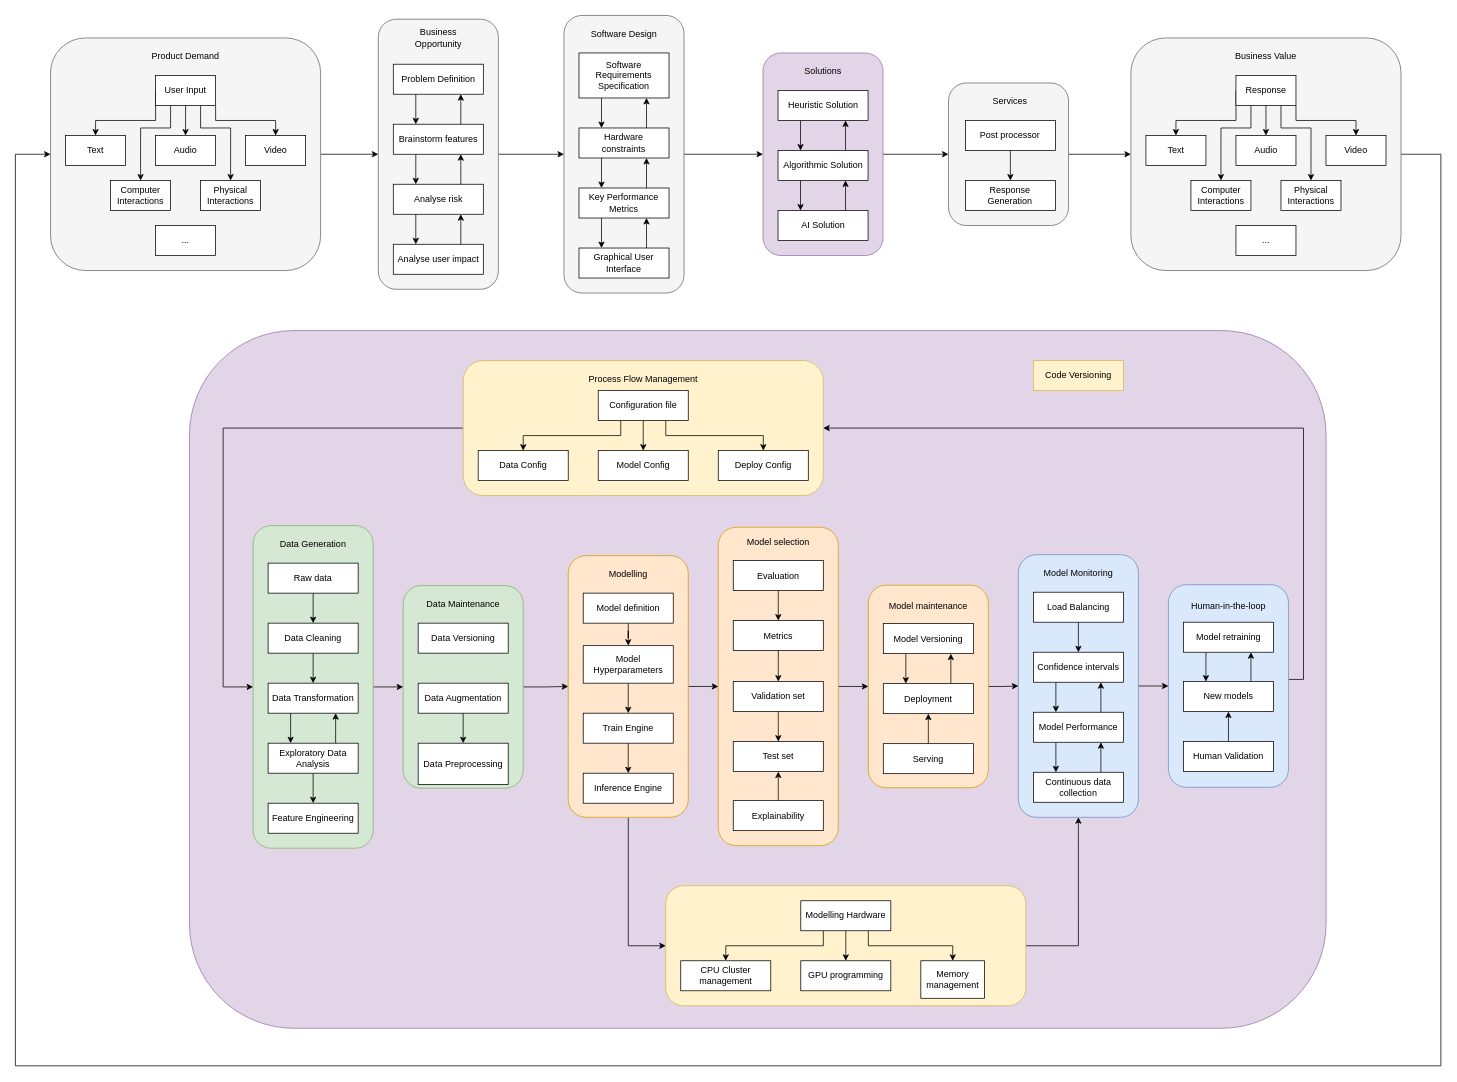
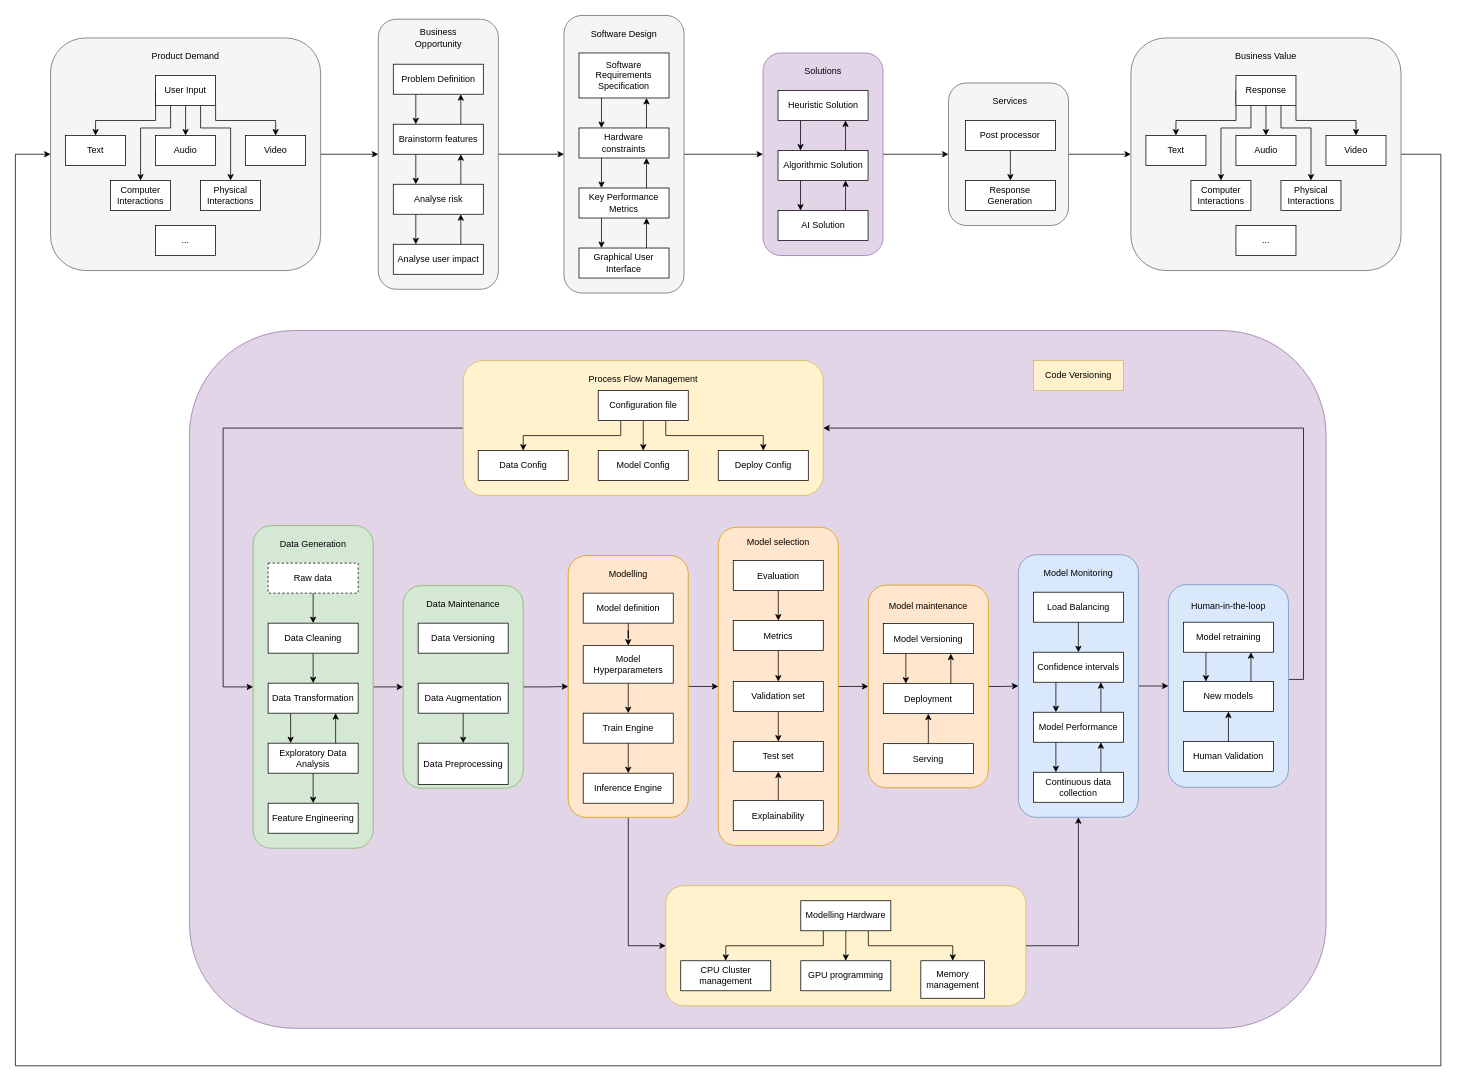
node "Raw data": style solid -> dashed
